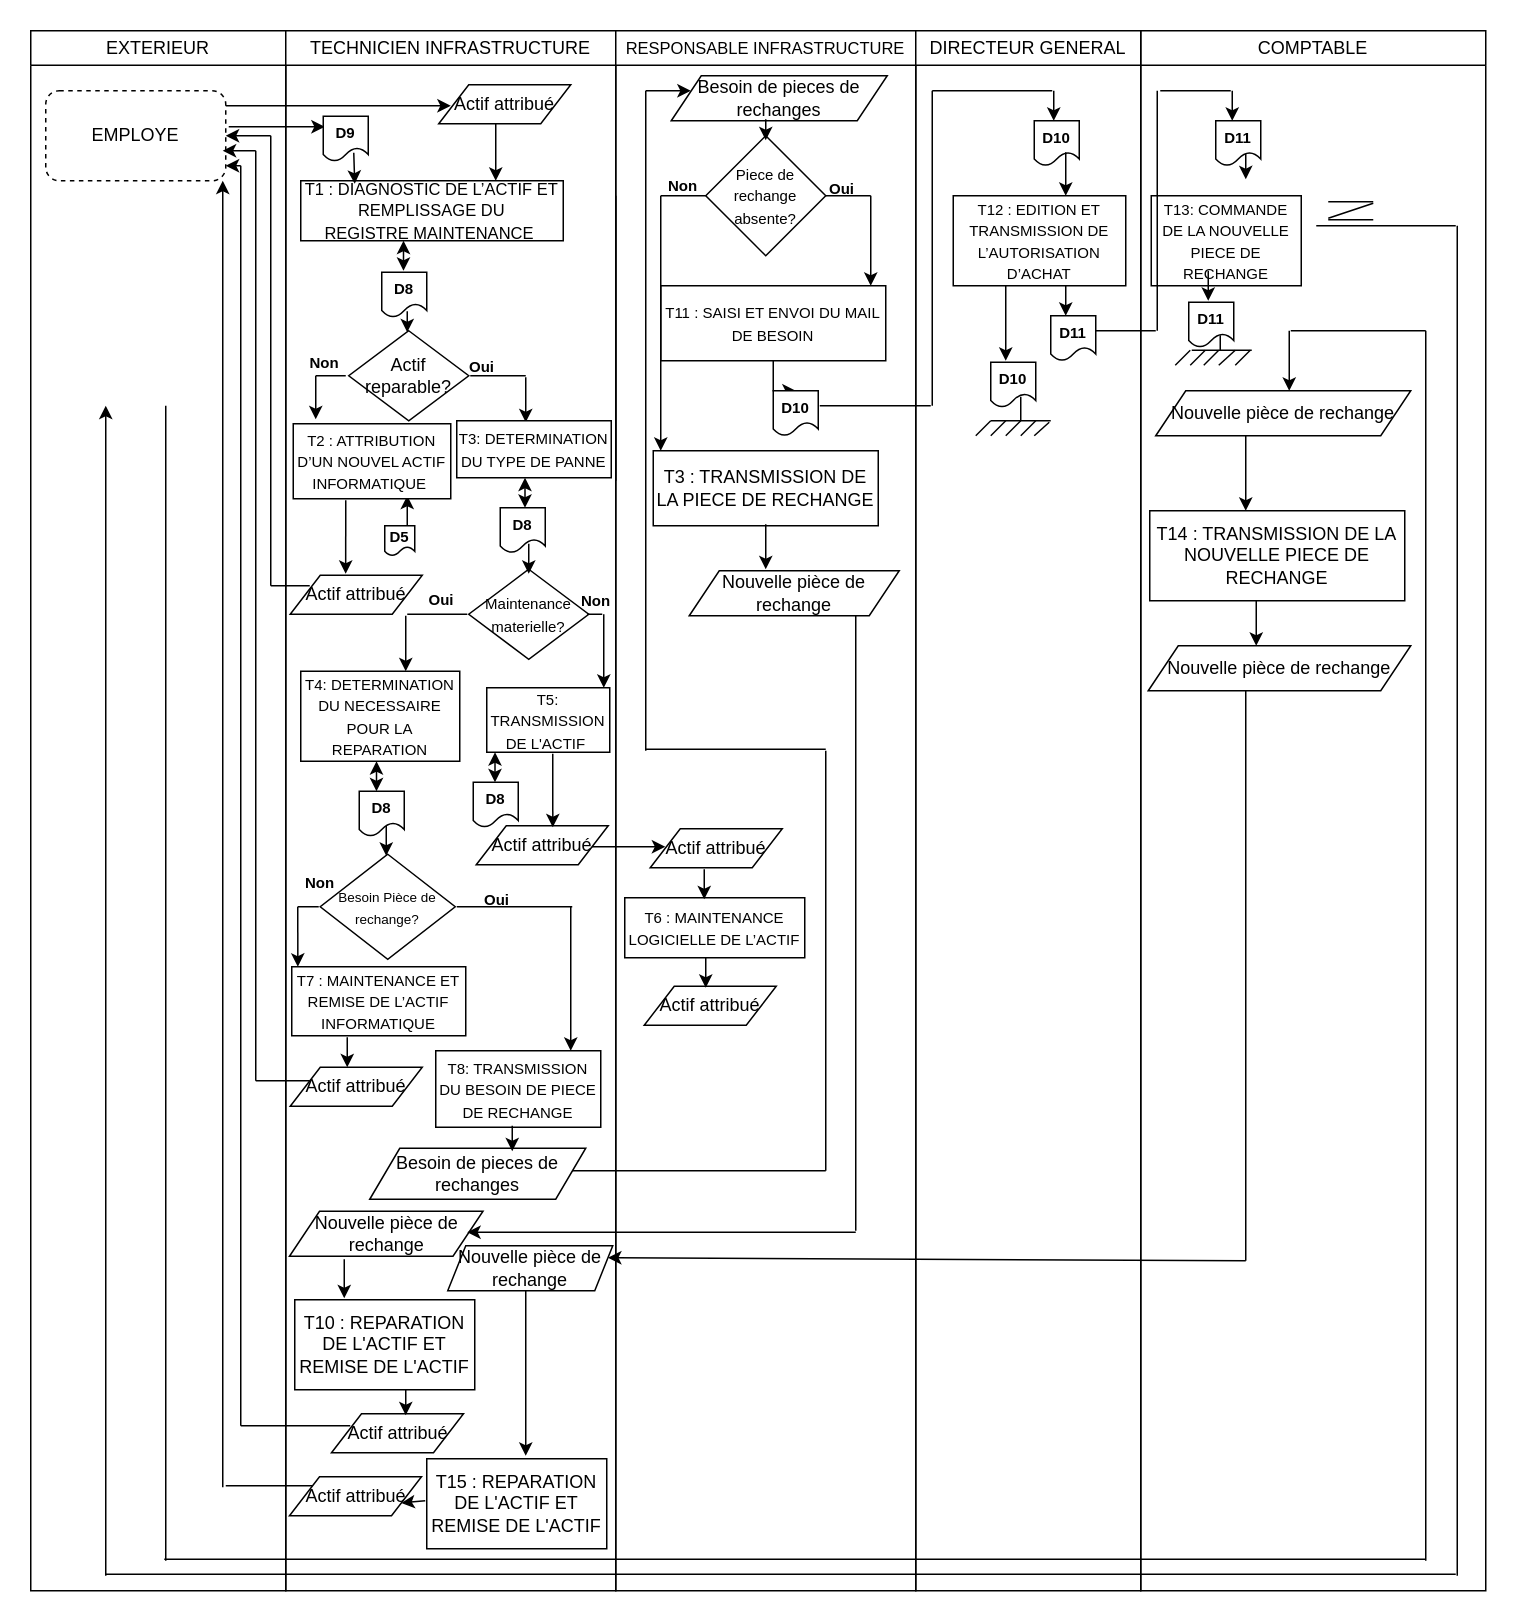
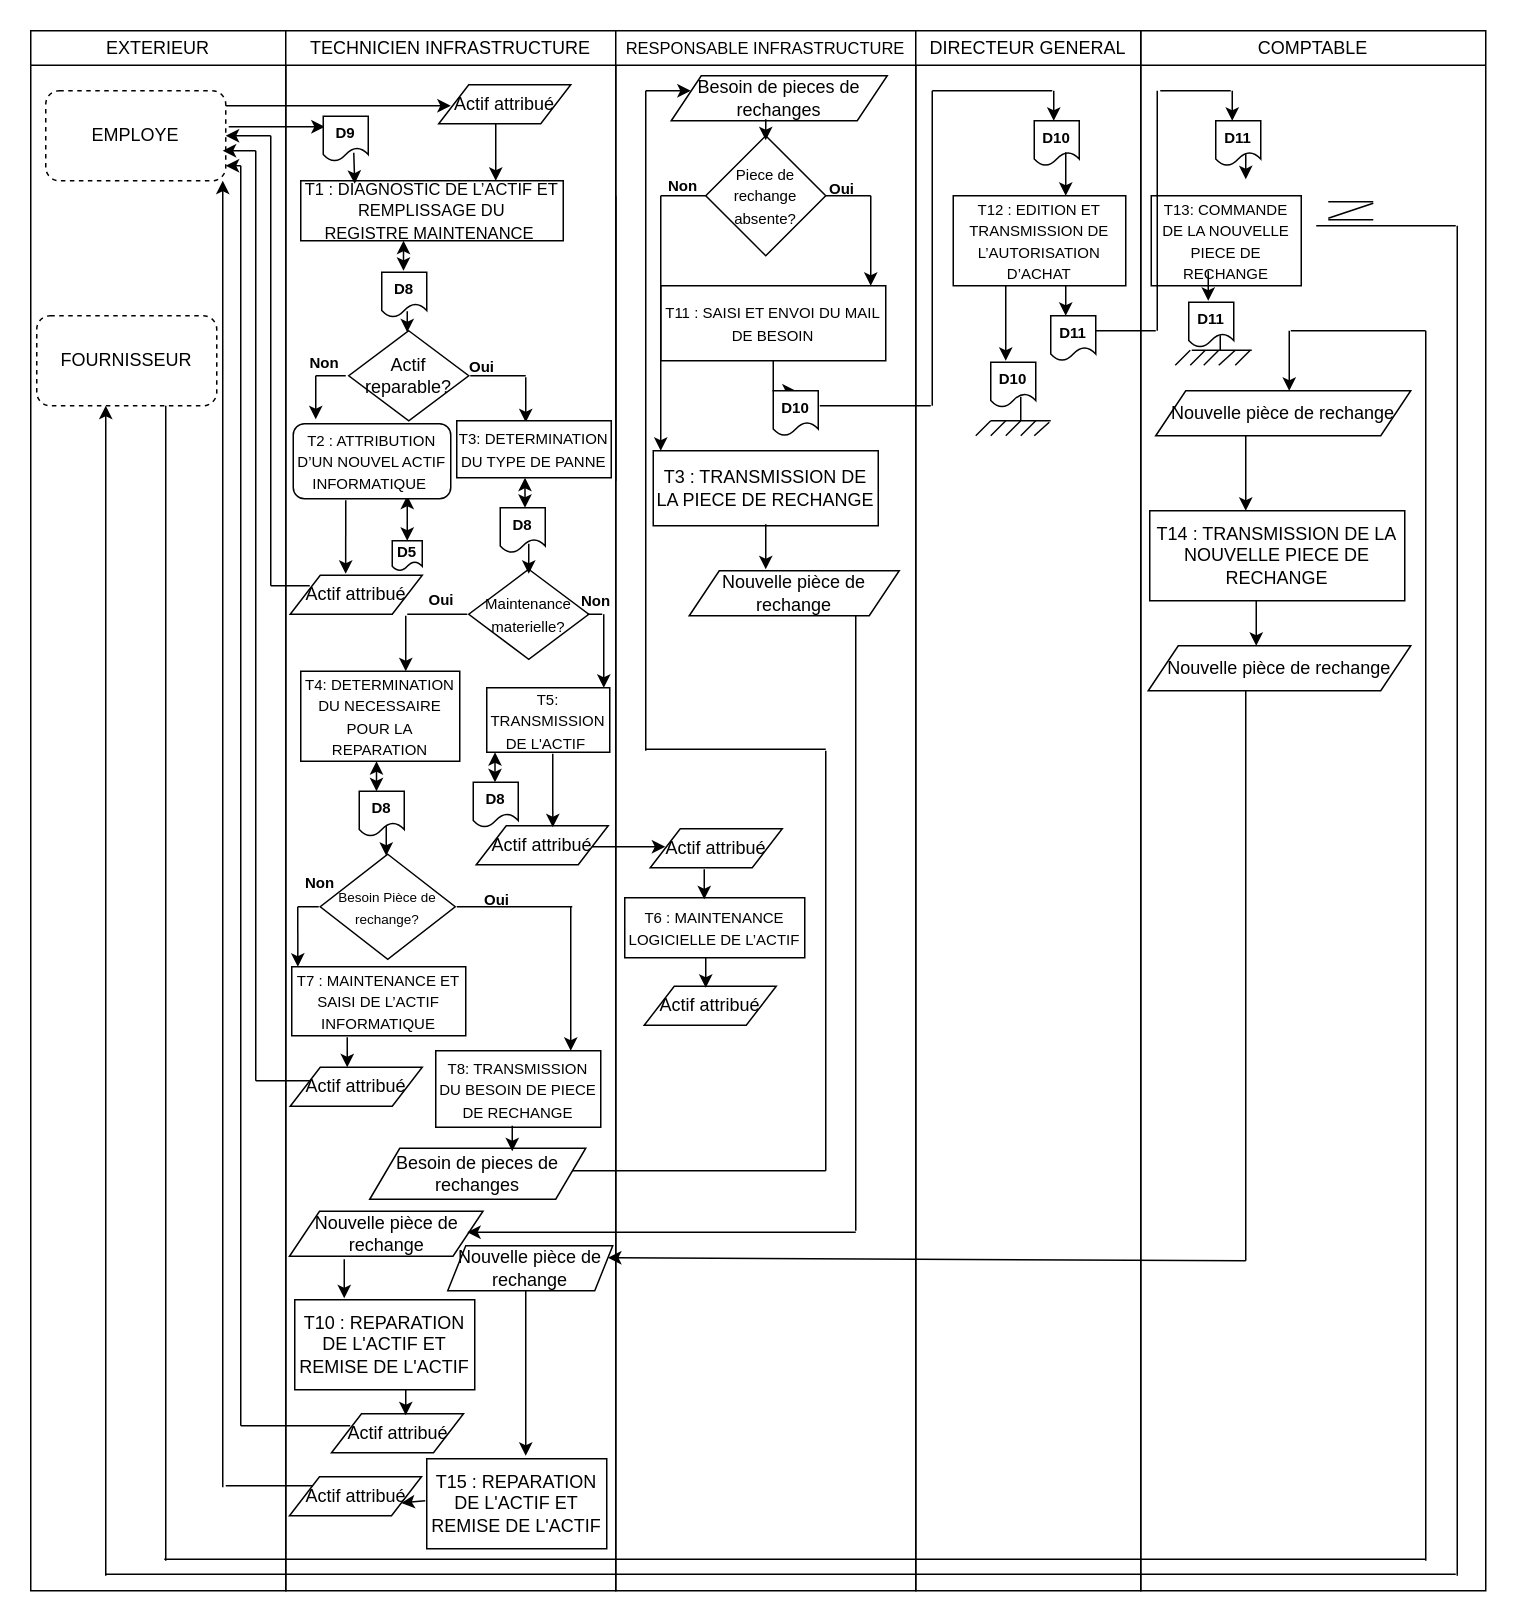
node "FOURNISSEUR": added
node "T2 : ATTRIBUTION D’UN NOUVEL ACTIF INFORMATIQUE": shape rectangle -> rounded rectangle
node "D5": moved (400, 541) -> (407, 556)
node "T7 : MAINTENANCE ET REMISE DE L’ACTIF INFORMATIQUE": label "T7 : MAINTENANCE ET REMISE DE L’ACTIF INFORMATIQUE" -> "T7 : MAINTENANCE ET SAISI DE L’ACTIF INFORMATIQUE"
